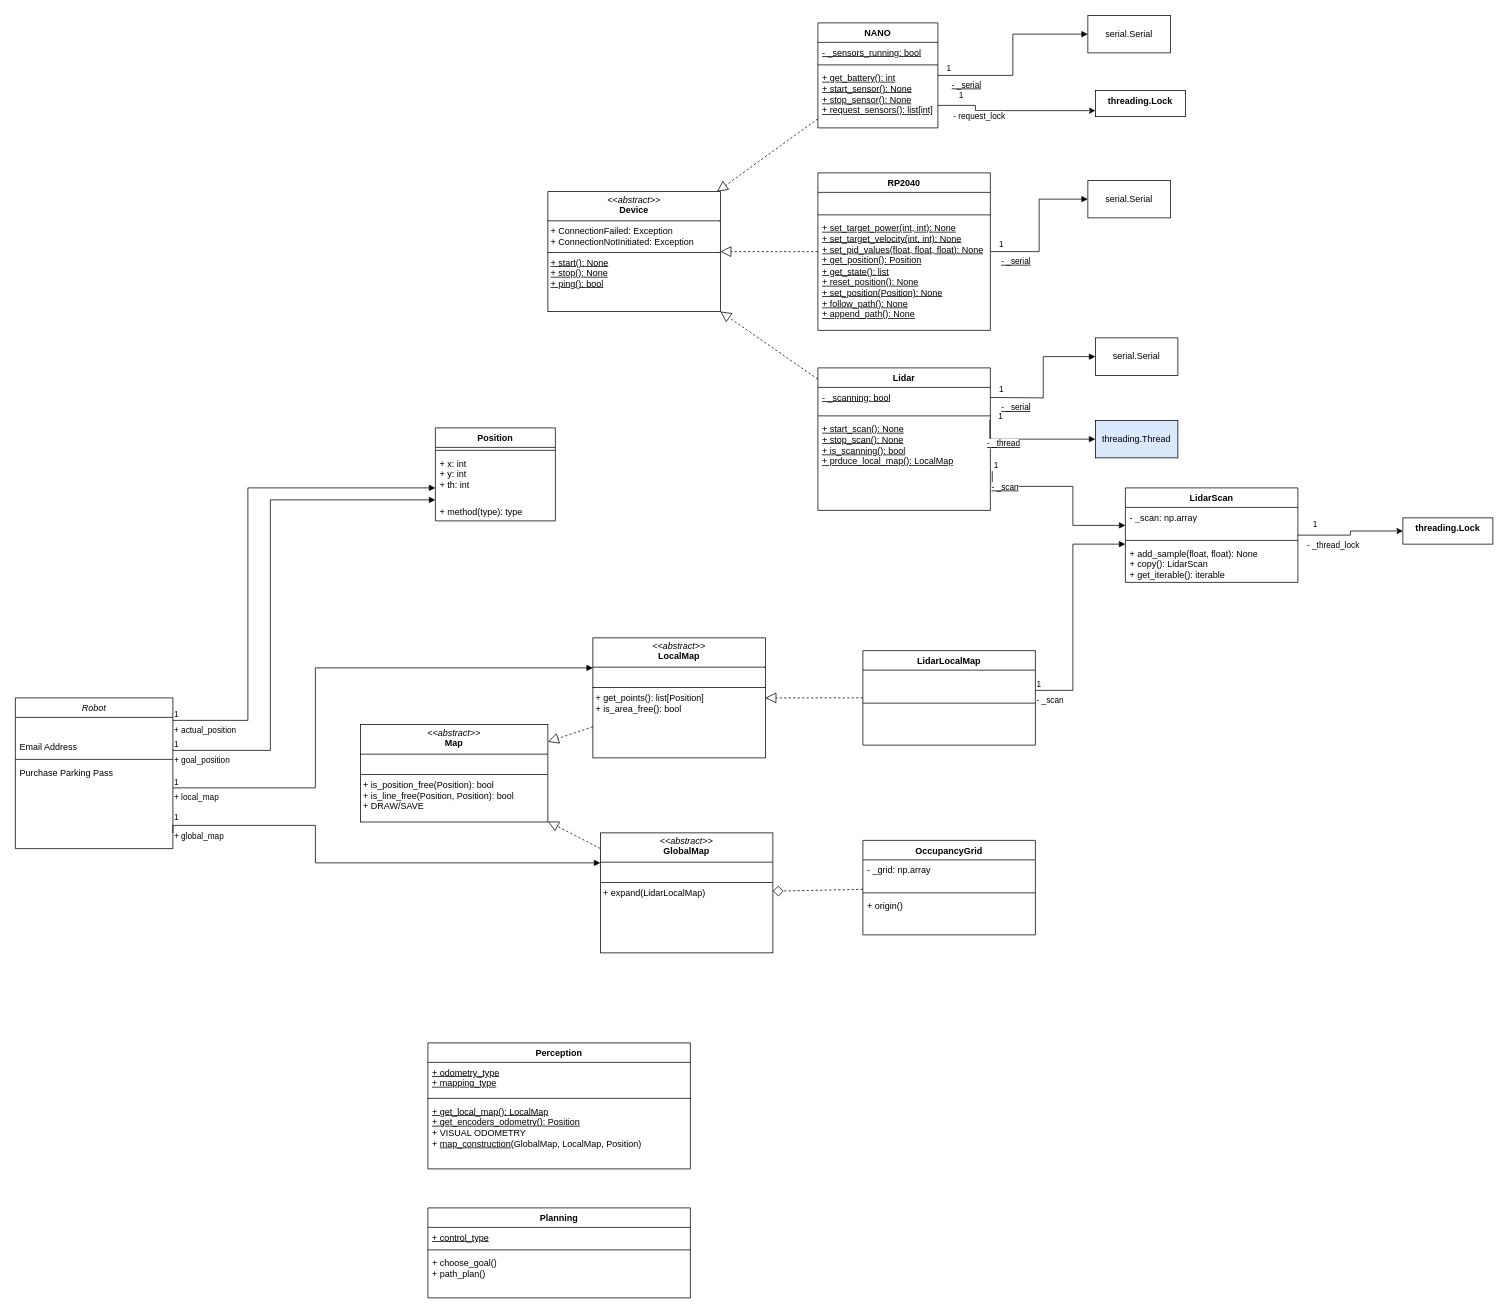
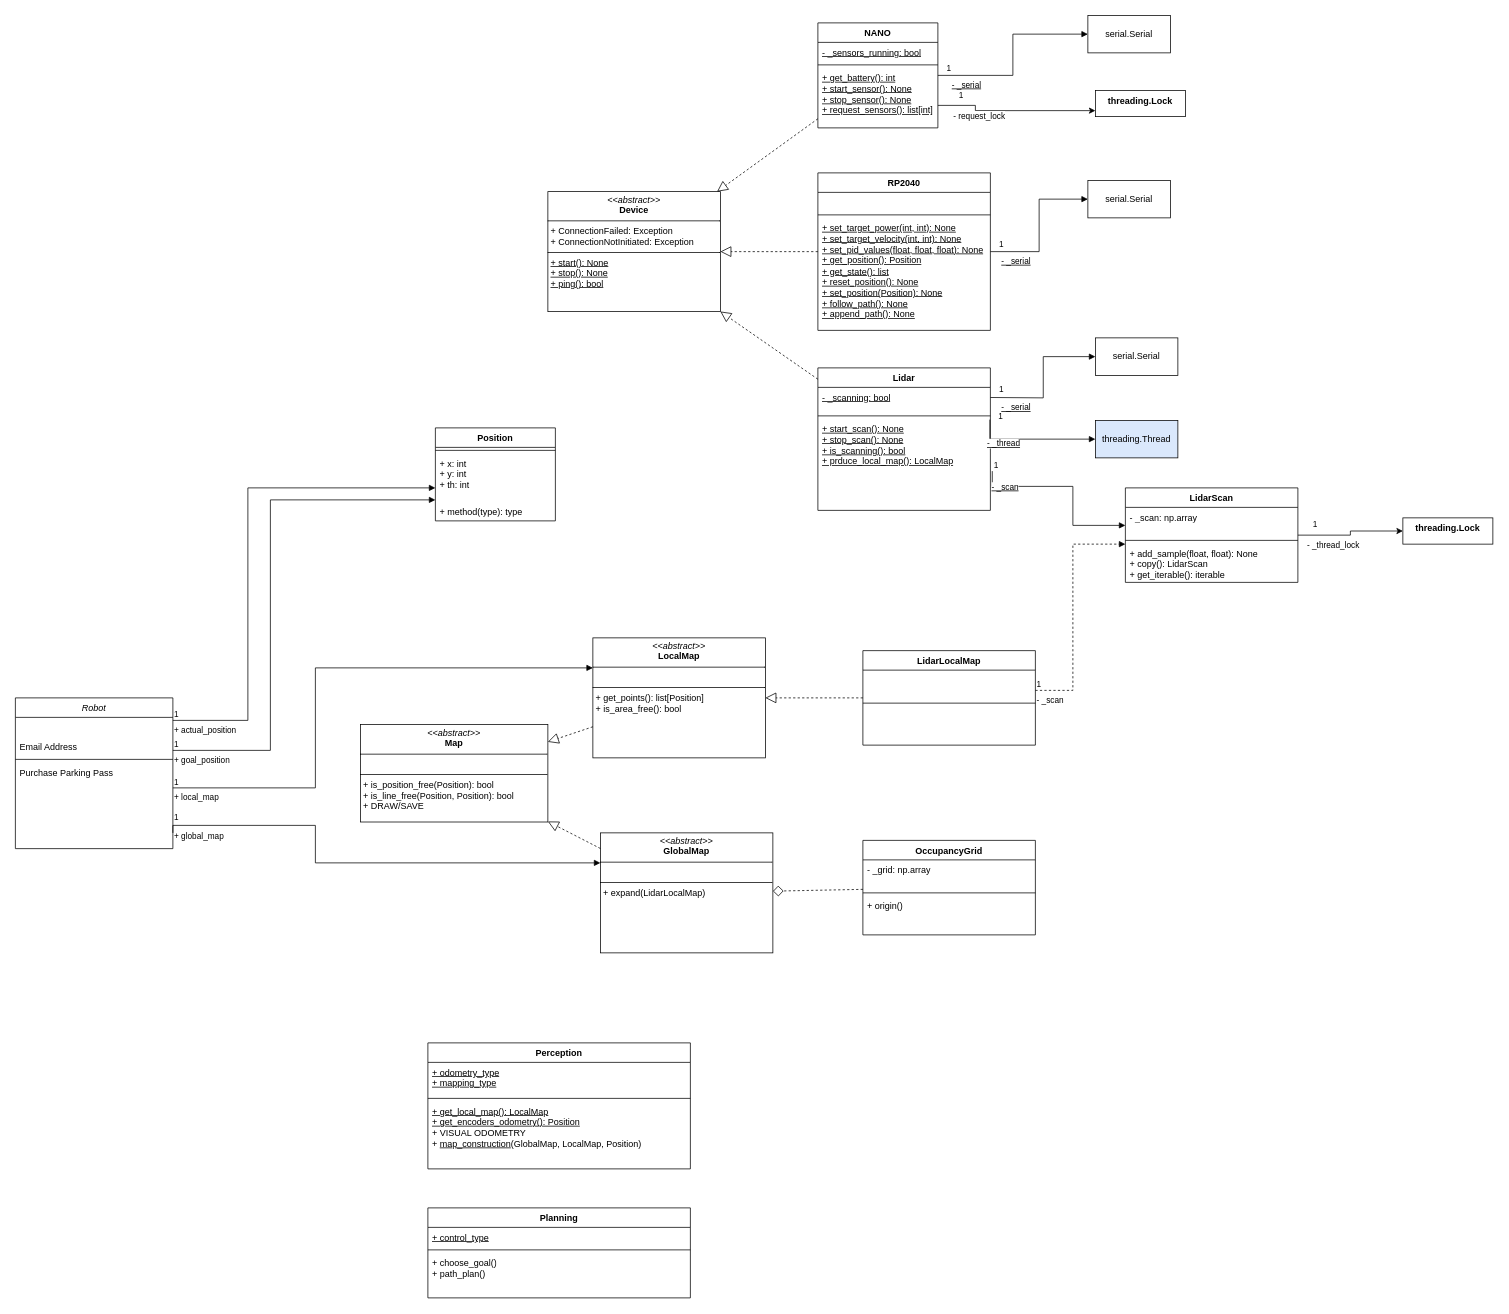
edge "LidarLocalMap" -> "LidarScan": style solid -> dashed
